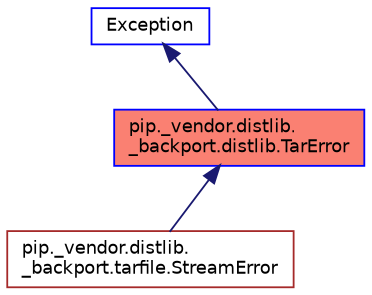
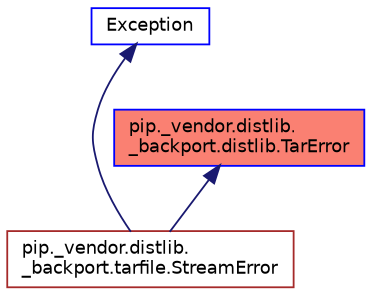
edge "pip._vendor.distlib. _backport.distlib.TarError" -> "Exception": now "pip._vendor.distlib. _backport.tarfile.StreamError" -> "Exception"
